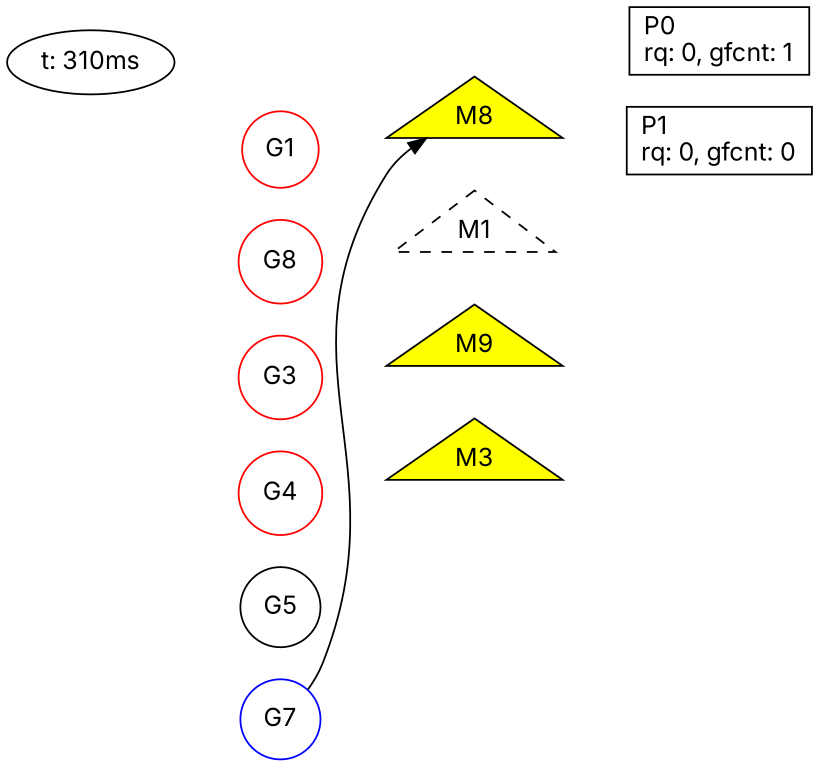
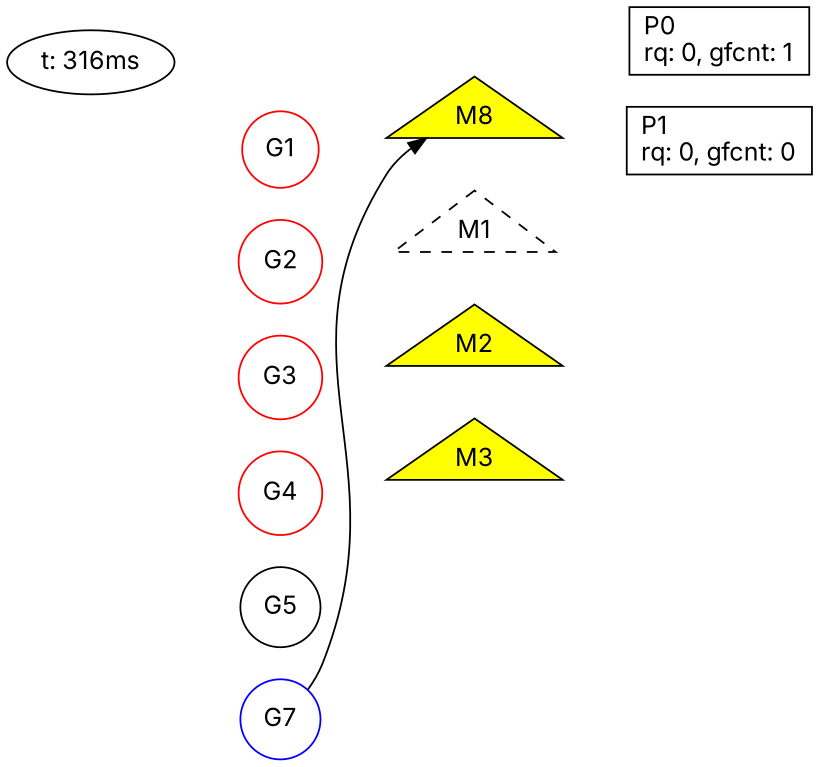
node "t: 310ms": label "t: 310ms" -> "t: 316ms"
node "G8": label "G8" -> "G2"
node "M9": label "M9" -> "M2"
